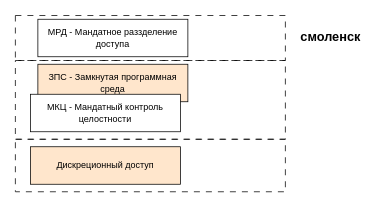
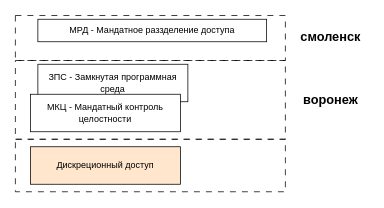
node "МРД - Мандатное раззделение доступа": size 150x38 -> 229x23
node "ЗПС - Замкнутая программная среда": fillcolor #ffe6cc -> #ffffff
node "воронеж": added
